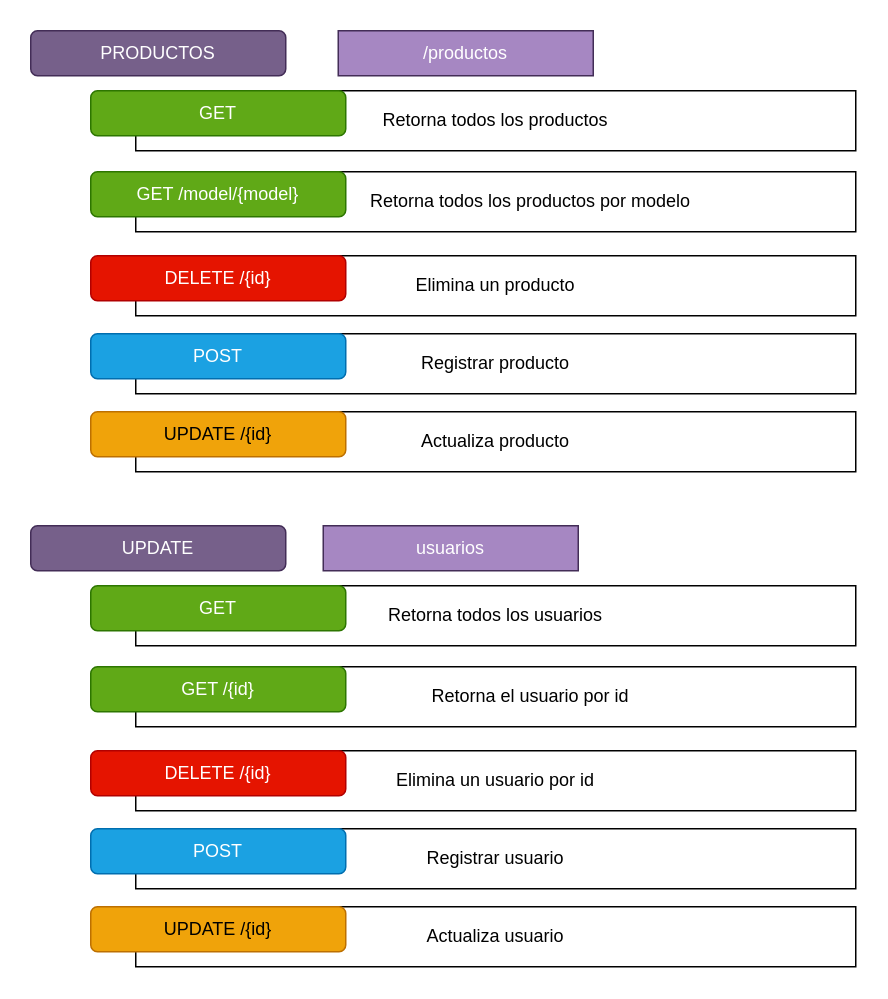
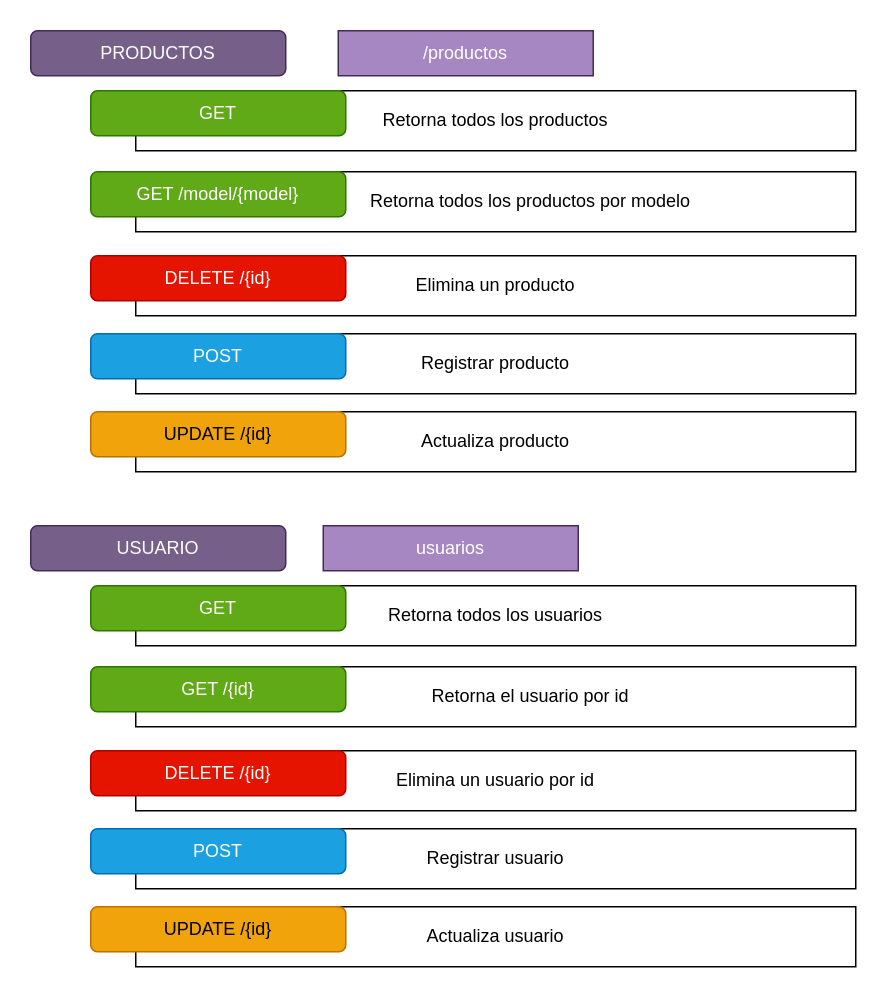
node "UPDATE": label "UPDATE" -> "USUARIO"
